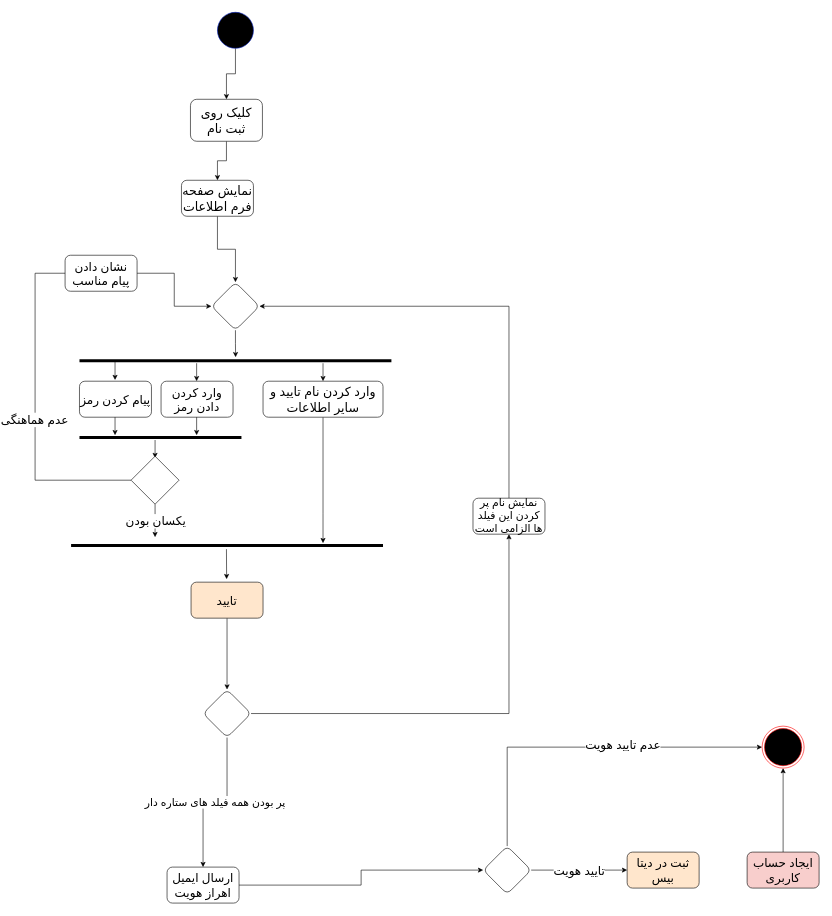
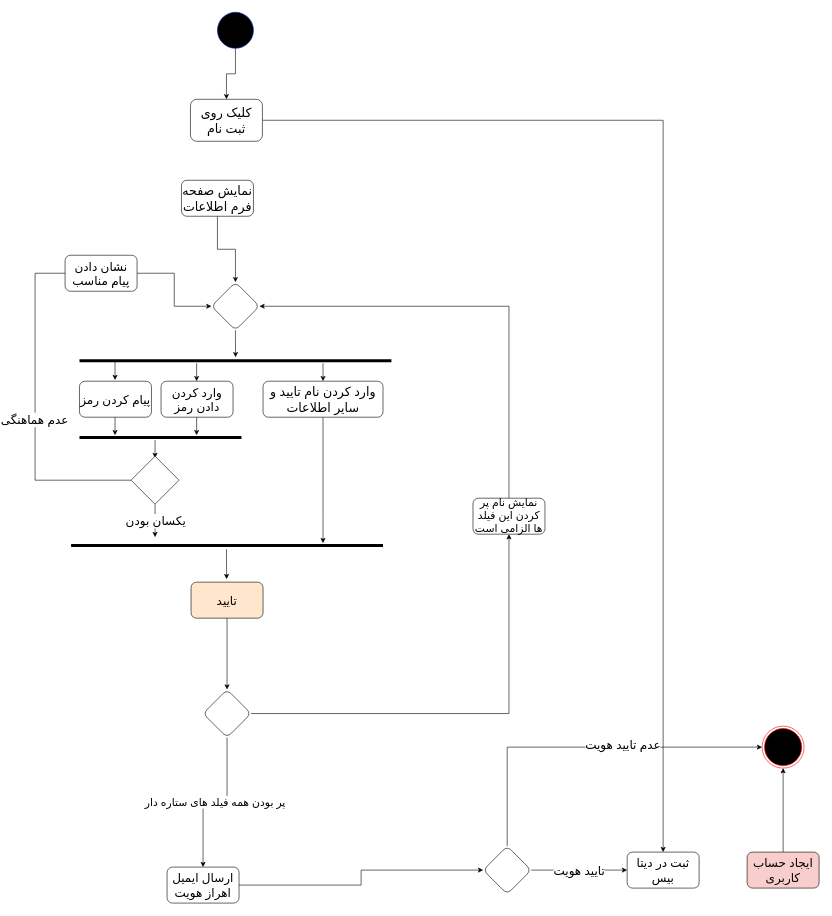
edge "کلیک روی ثبت نام" -> "نمایش صفحه فرم اطلاعات": now "کلیک روی ثبت نام" -> "ثبت در دیتا بیس"
node "ثبت در دیتا بیس": fillcolor #ffe6cc -> #ffffff
